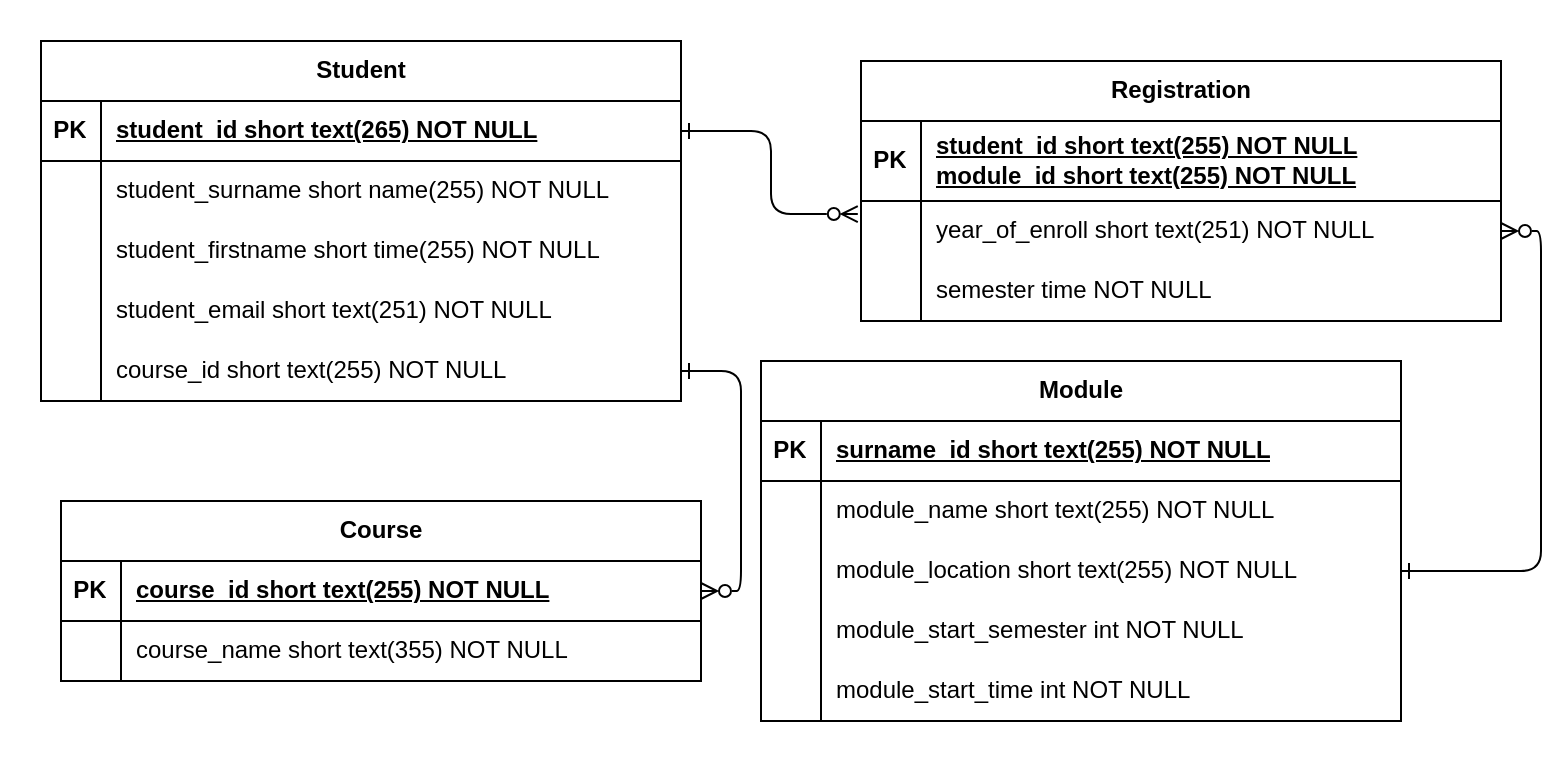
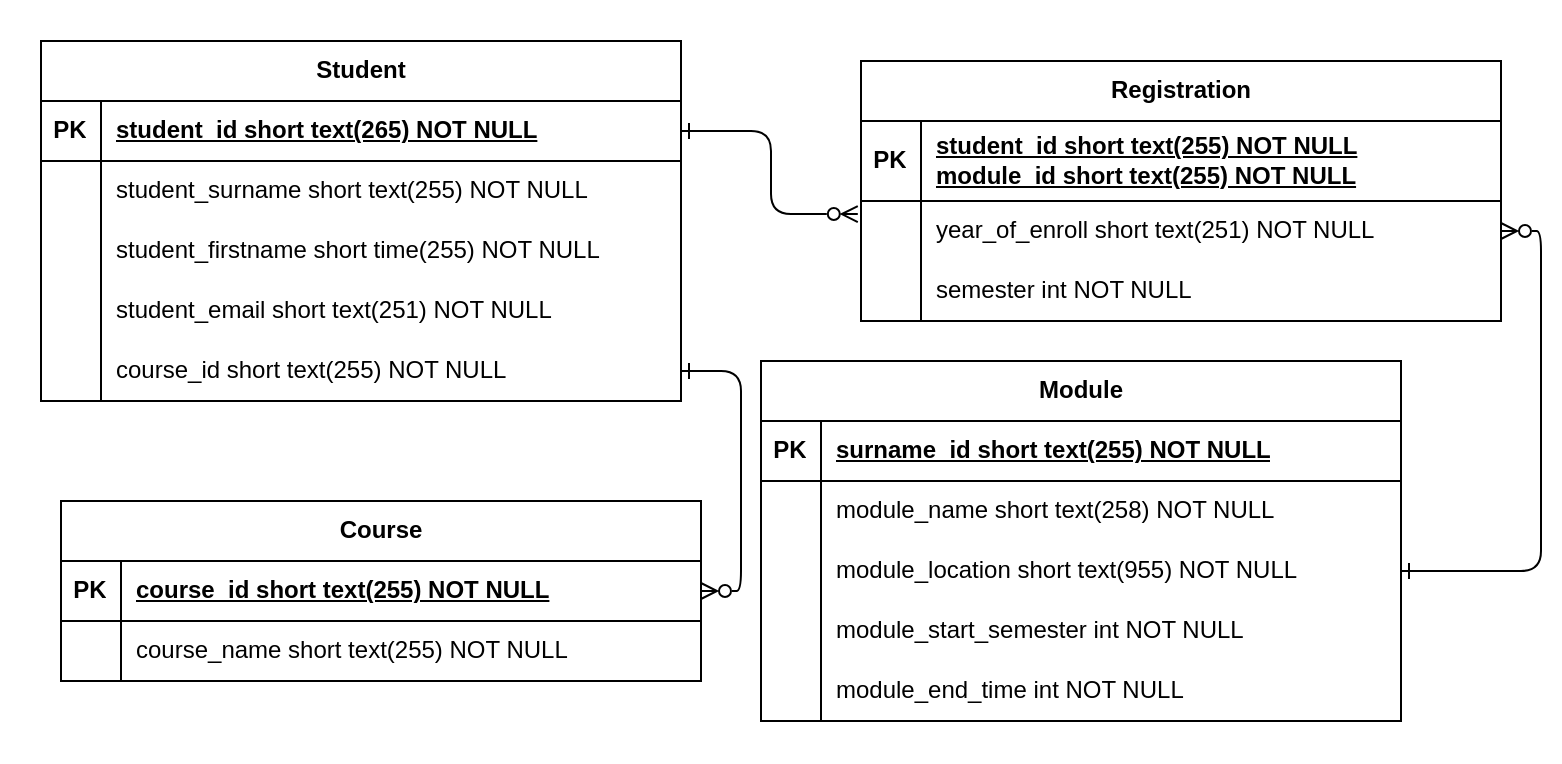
node "student_surname short name(255) NOT NULL": label "student_surname short name(255) NOT NULL" -> "student_surname short text(255) NOT NULL"
node "semester time NOT NULL": label "semester time NOT NULL" -> "semester int NOT NULL"
node "module_name short text(255) NOT NULL": label "module_name short text(255) NOT NULL" -> "module_name short text(258) NOT NULL"
node "module_location short text(255) NOT NULL": label "module_location short text(255) NOT NULL" -> "module_location short text(955) NOT NULL"
node "course_name short text(355) NOT NULL": label "course_name short text(355) NOT NULL" -> "course_name short text(255) NOT NULL"
node "module_start_time int NOT NULL": label "module_start_time int NOT NULL" -> "module_end_time int NOT NULL"
